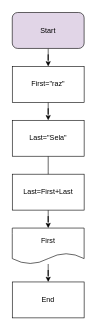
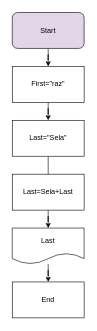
node "Last=First+Last": label "Last=First+Last" -> "Last=Sela+Last"
node "First": label "First" -> "Last"
